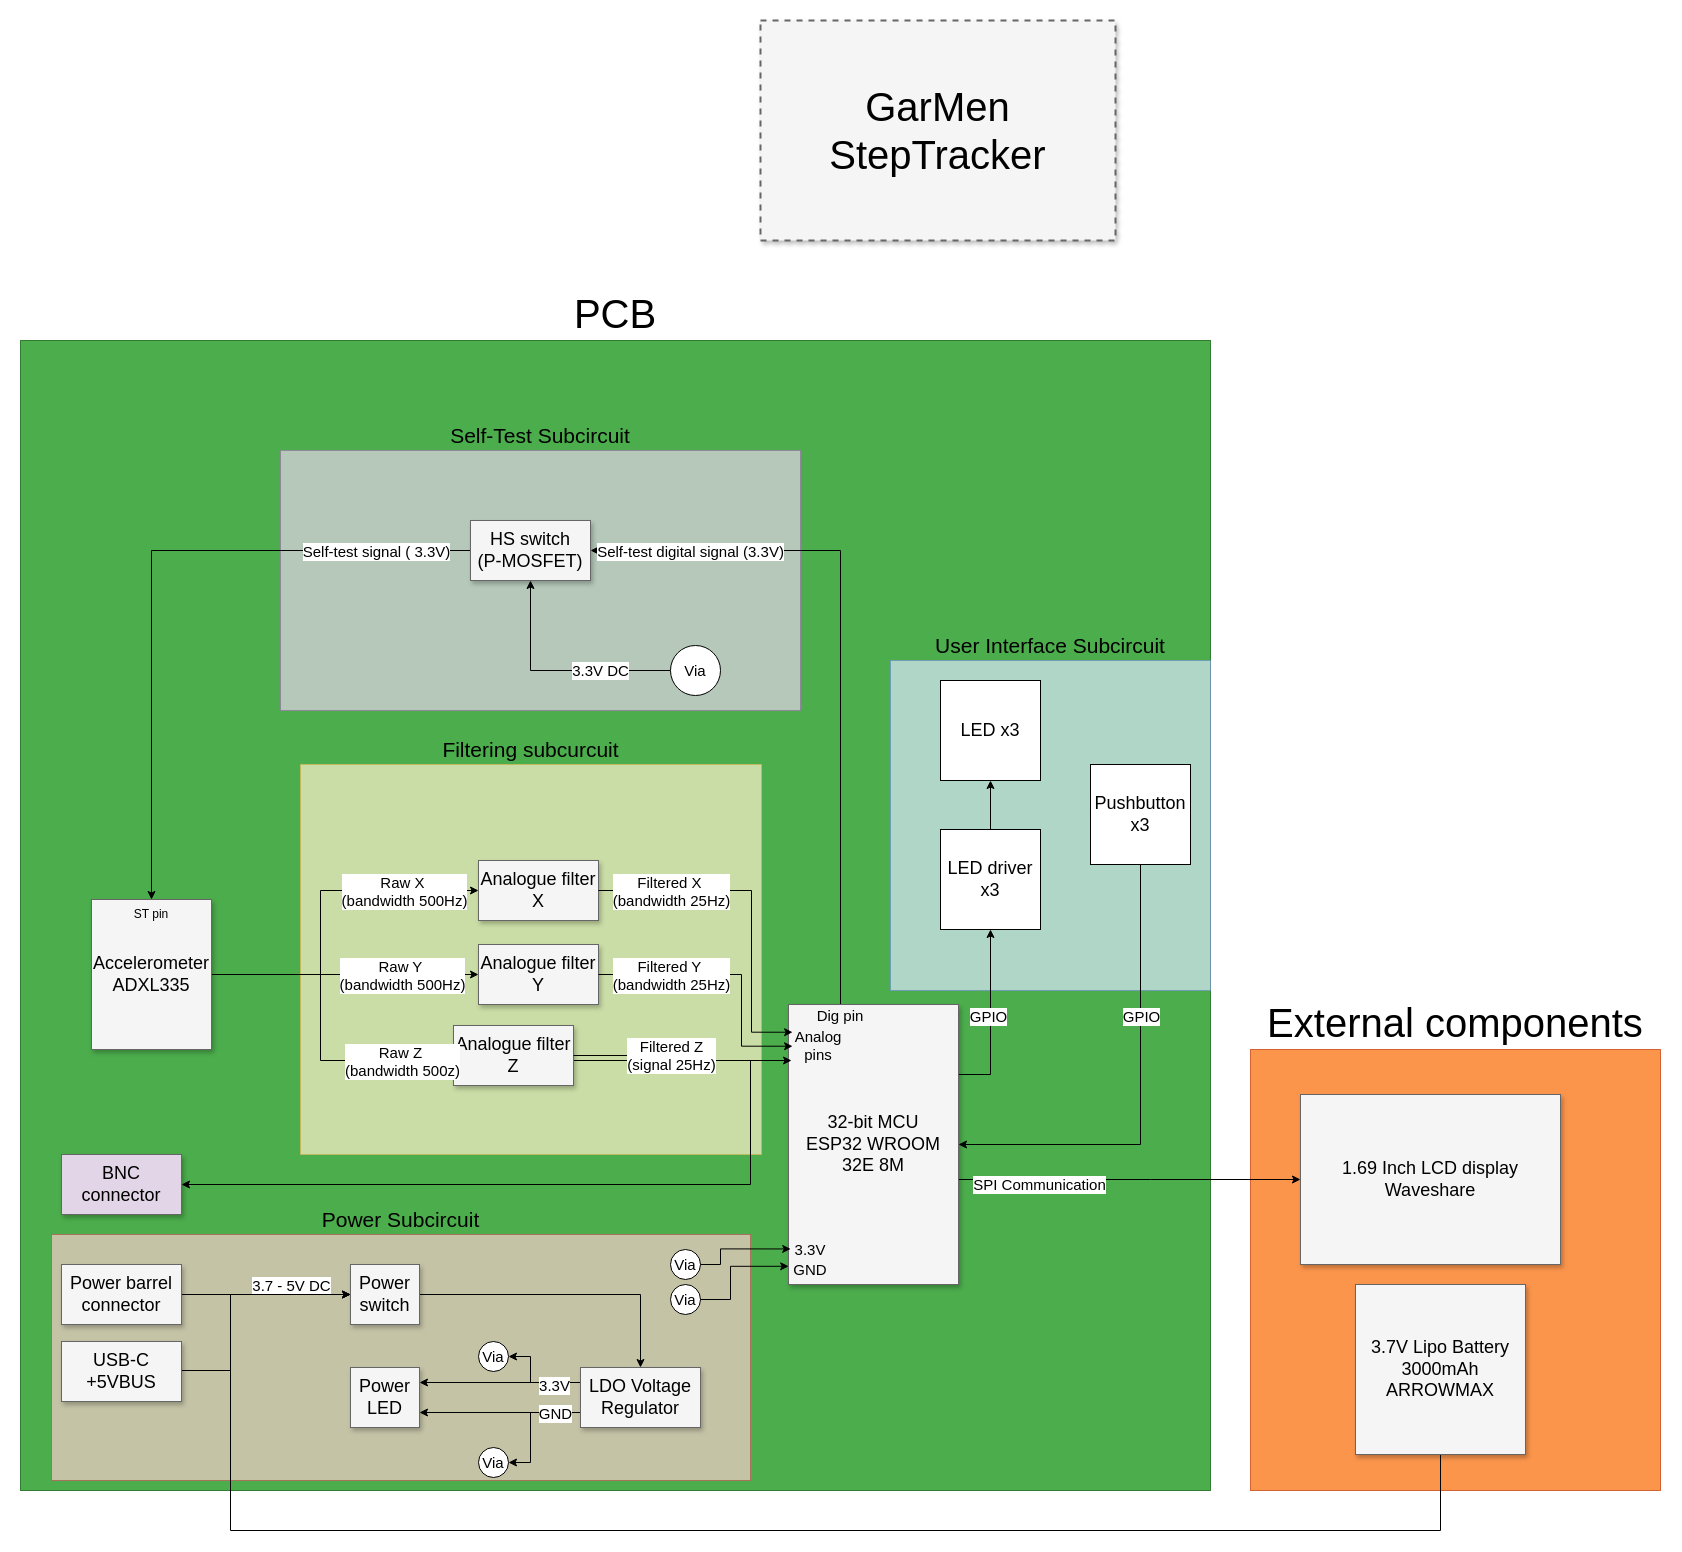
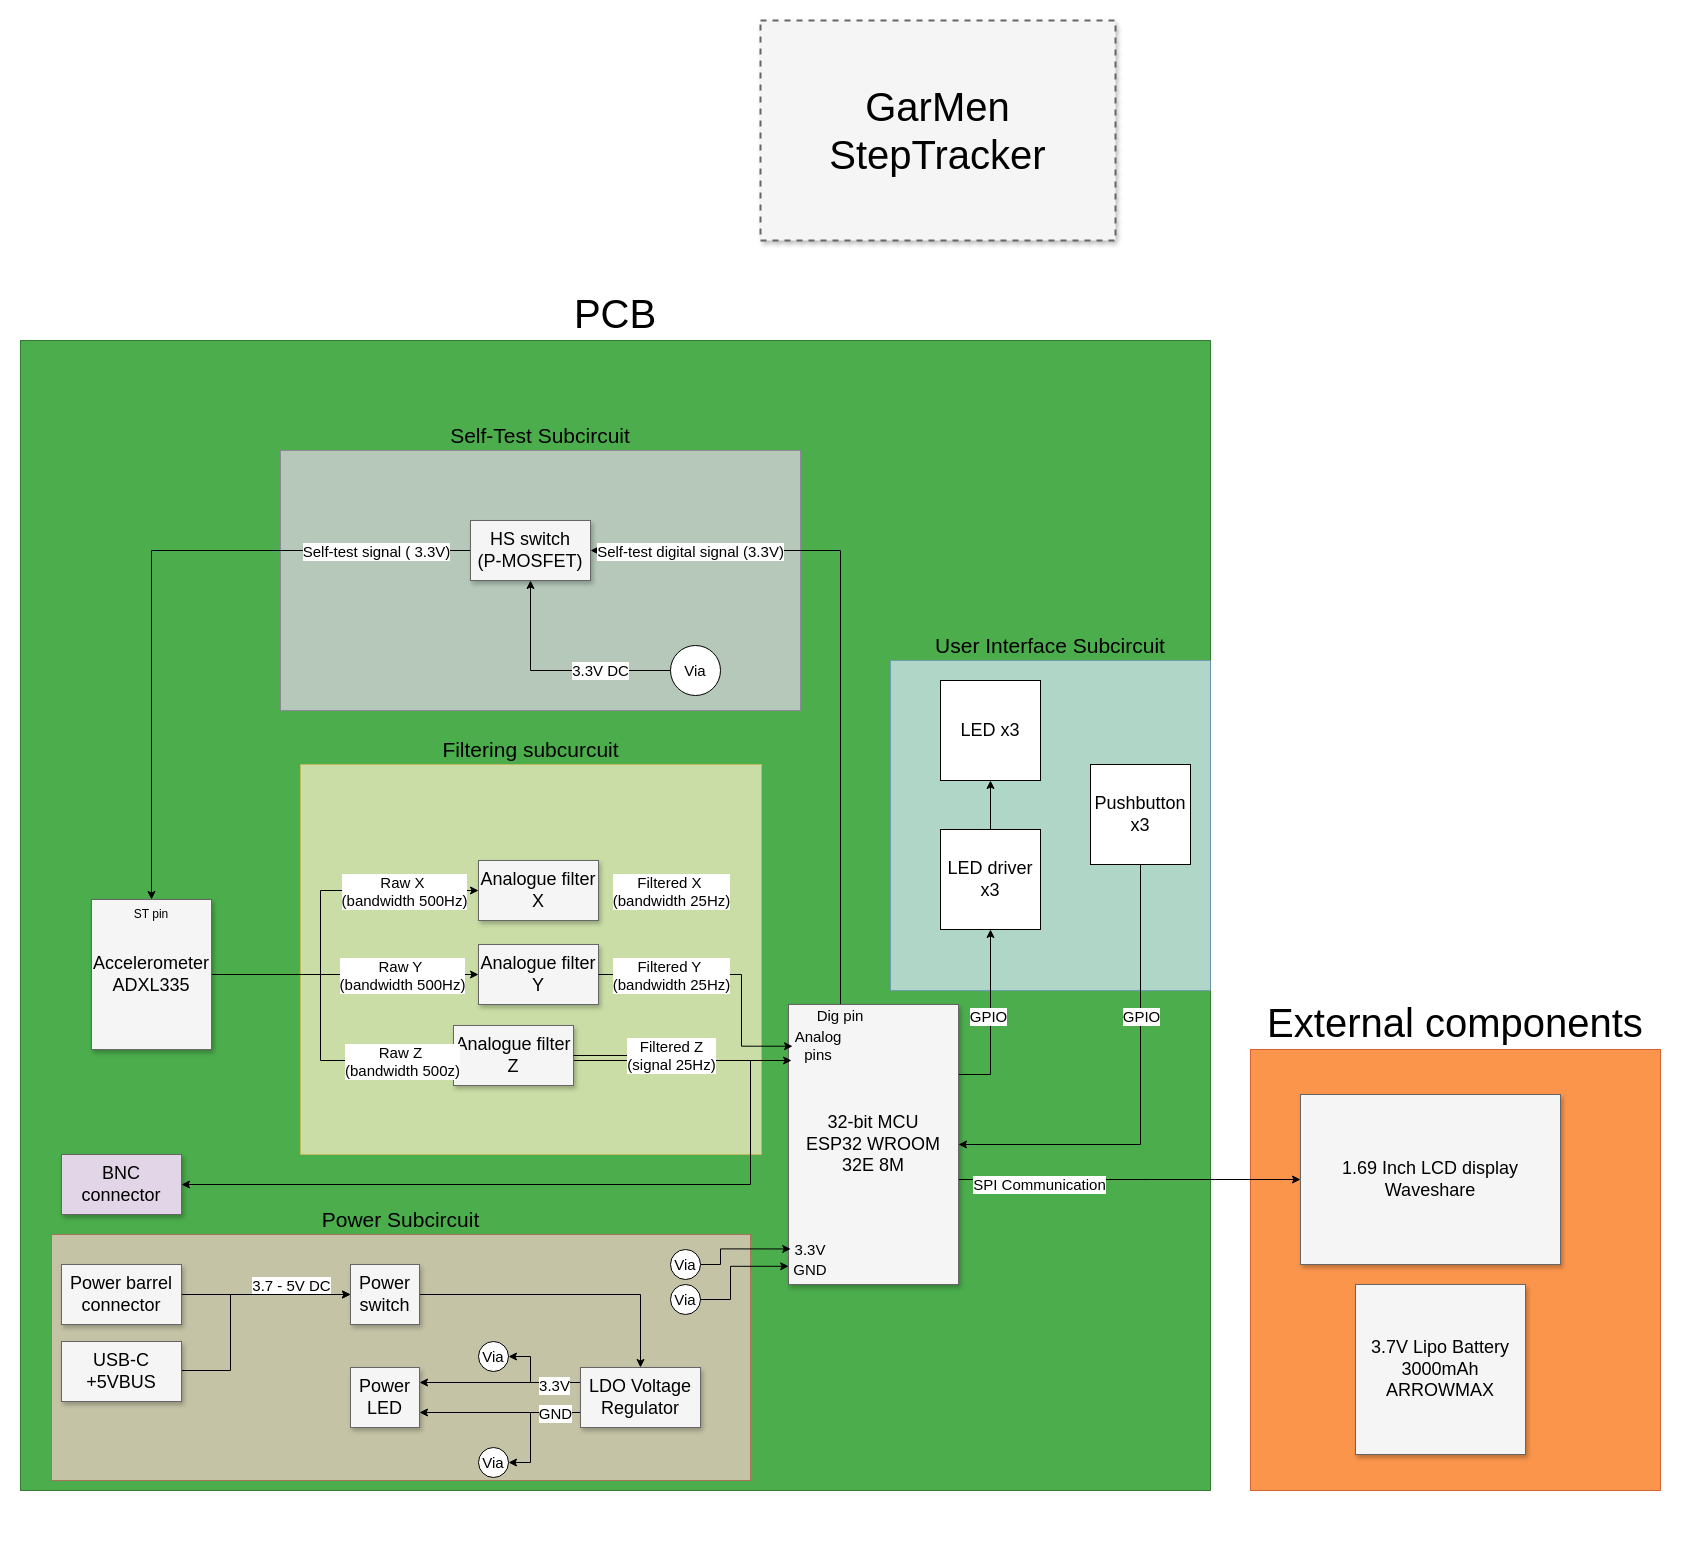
edge "Analogue filter X" -> "32-bit MCU ESP32 WROOM 32E 8M": removed
edge "3.7V Lipo Battery 3000mAh ARROWMAX" -> "Power switch": removed
